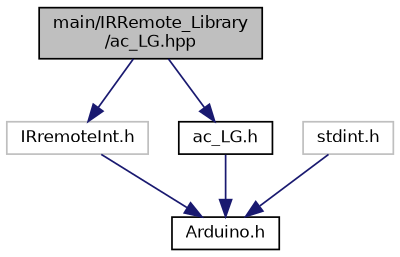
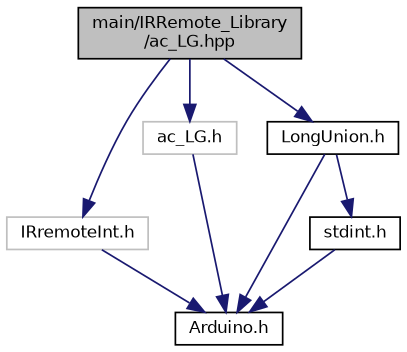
node "ac_LG.h": color black -> grey75
node "LongUnion.h": added
node "stdint.h": color grey75 -> black
